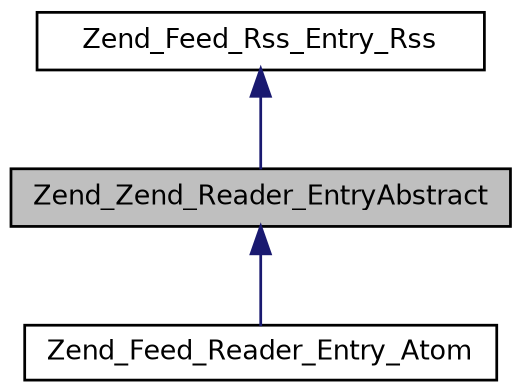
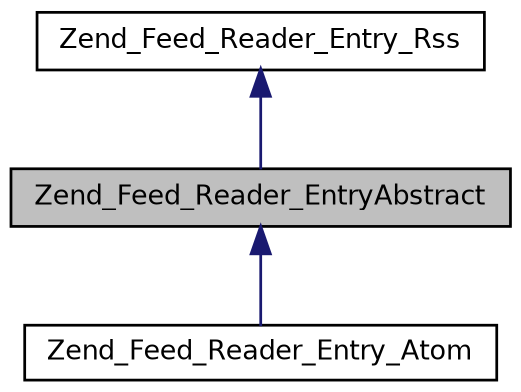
node "Zend_Feed_Rss_Entry_Rss": label "Zend_Feed_Rss_Entry_Rss" -> "Zend_Feed_Reader_Entry_Rss"
node "Zend_Zend_Reader_EntryAbstract": label "Zend_Zend_Reader_EntryAbstract" -> "Zend_Feed_Reader_EntryAbstract"
